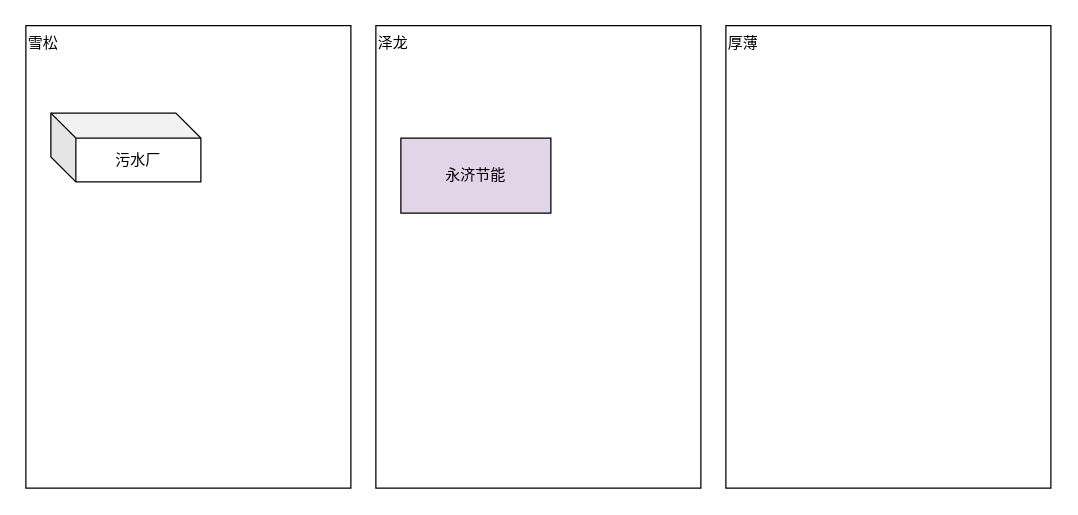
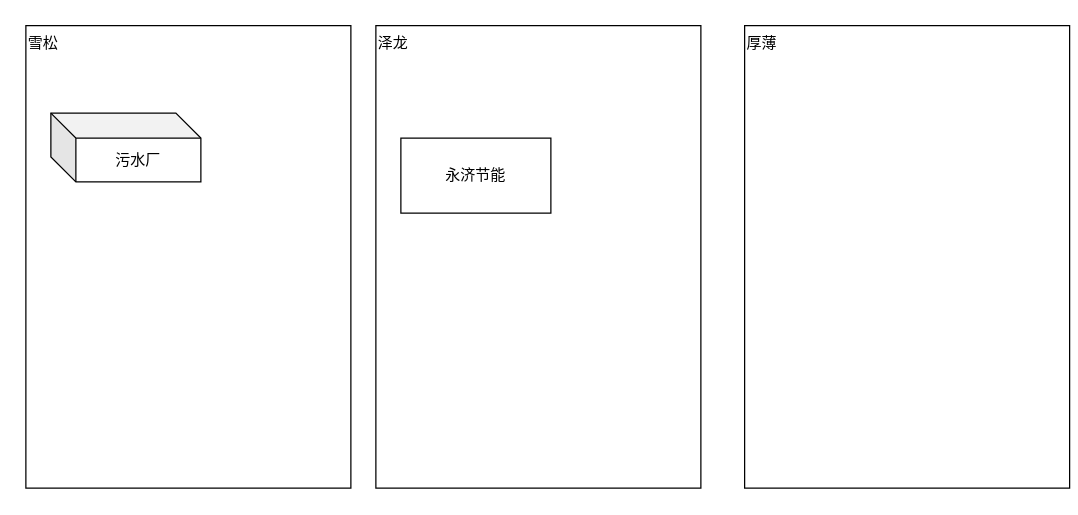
node "永济节能": fillcolor #e1d5e7 -> #ffffff
node "厚薄": moved (888, 257) -> (907, 257)
